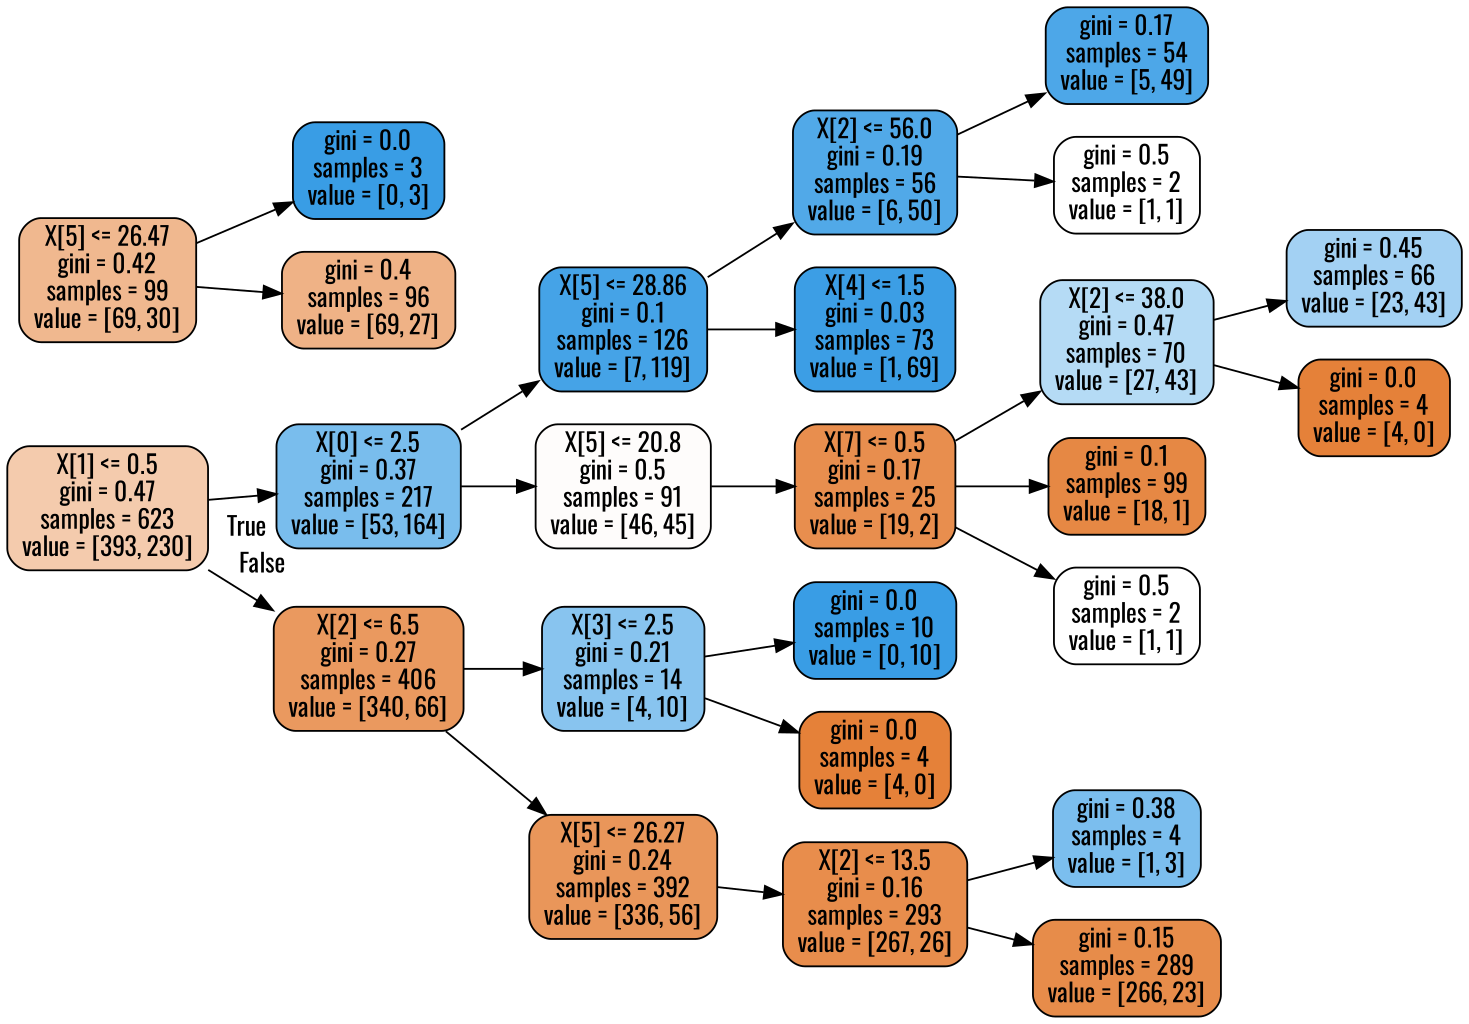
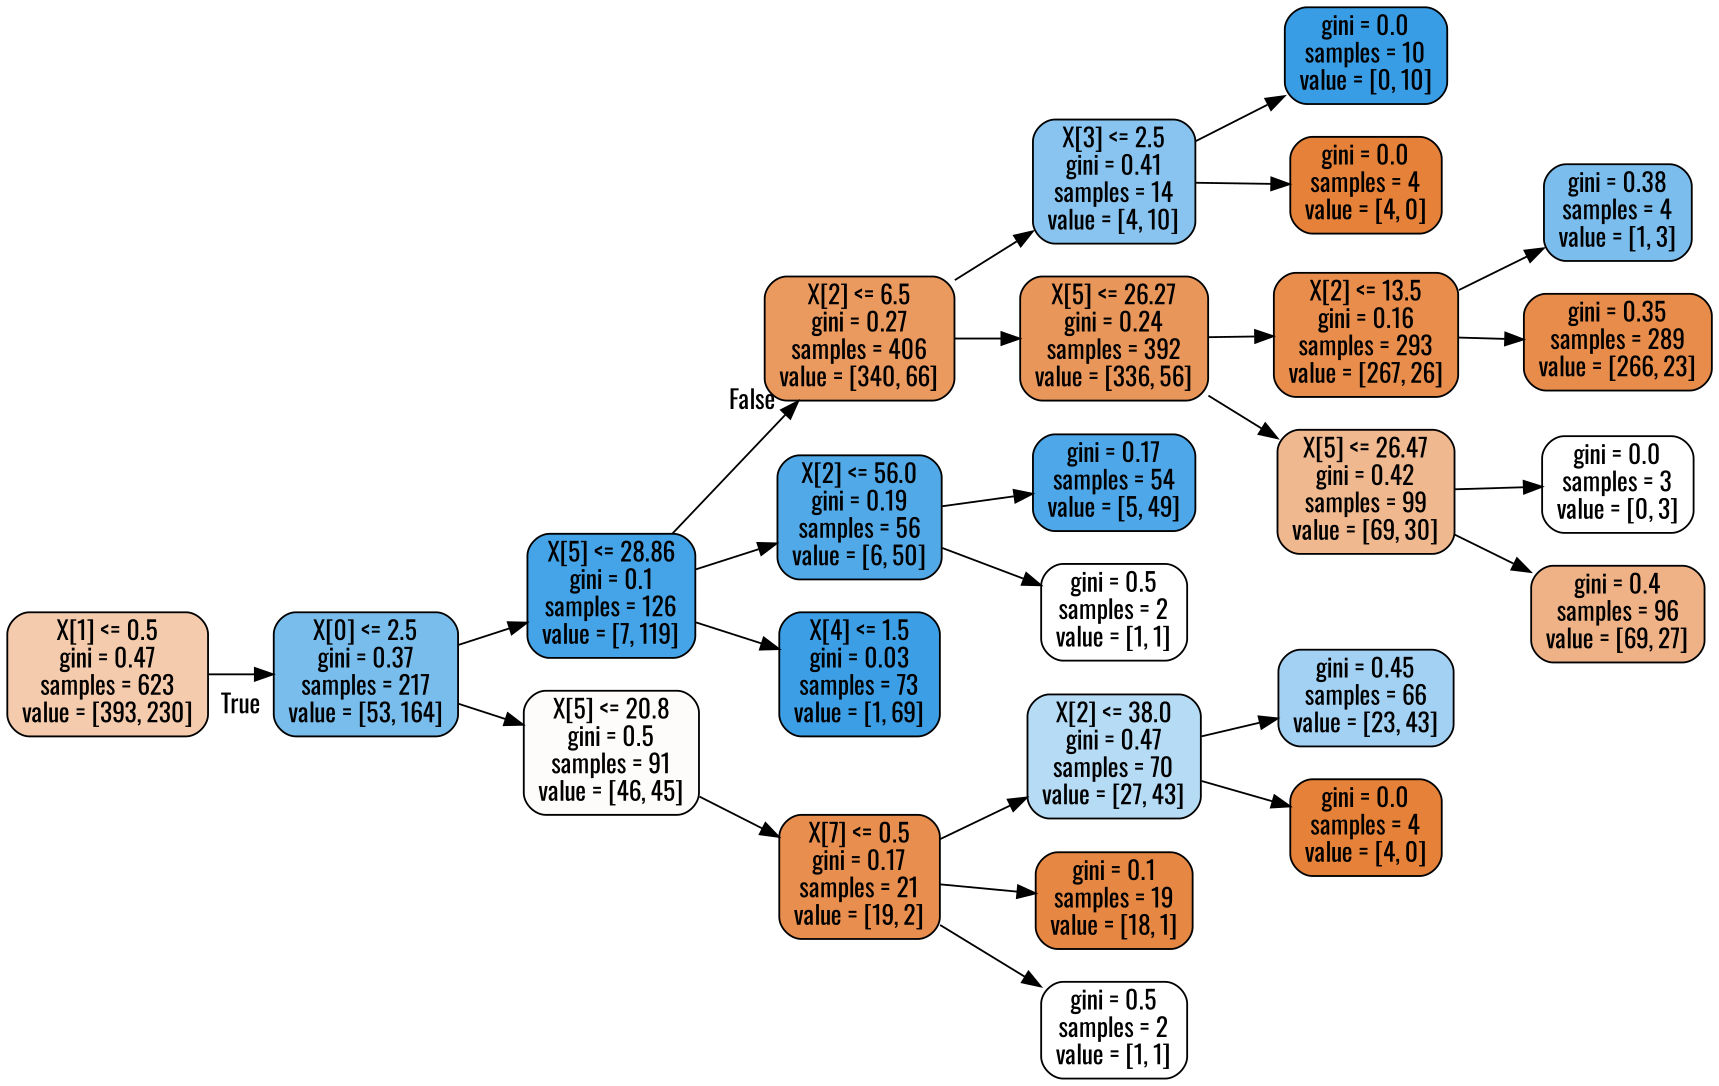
node "gini = 0.0 samples = 3 value = [0, 3]": fillcolor #399de5 -> #ffffff
edge "X[5] <= 26.27 gini = 0.24 samples = 392 value = [336, 56]" -> "X[5] <= 26.47 gini = 0.42 samples = 99 value = [69, 30]": added
node "X[7] <= 0.5 gini = 0.17 samples = 25 value = [19, 2]": label "X[7] <= 0.5 gini = 0.17 samples = 25 value = [19, 2]" -> "X[7] <= 0.5 gini = 0.17 samples = 21 value = [19, 2]"
node "gini = 0.1 samples = 99 value = [18, 1]": label "gini = 0.1 samples = 99 value = [18, 1]" -> "gini = 0.1 samples = 19 value = [18, 1]"
edge "X[1] <= 0.5 gini = 0.47 samples = 623 value = [393, 230]" -> "X[2] <= 6.5 gini = 0.27 samples = 406 value = [340, 66]": now "X[5] <= 28.86 gini = 0.1 samples = 126 value = [7, 119]" -> "X[2] <= 6.5 gini = 0.27 samples = 406 value = [340, 66]"
node "X[3] <= 2.5 gini = 0.21 samples = 14 value = [4, 10]": label "X[3] <= 2.5 gini = 0.21 samples = 14 value = [4, 10]" -> "X[3] <= 2.5 gini = 0.41 samples = 14 value = [4, 10]"
node "gini = 0.15 samples = 289 value = [266, 23]": label "gini = 0.15 samples = 289 value = [266, 23]" -> "gini = 0.35 samples = 289 value = [266, 23]"
